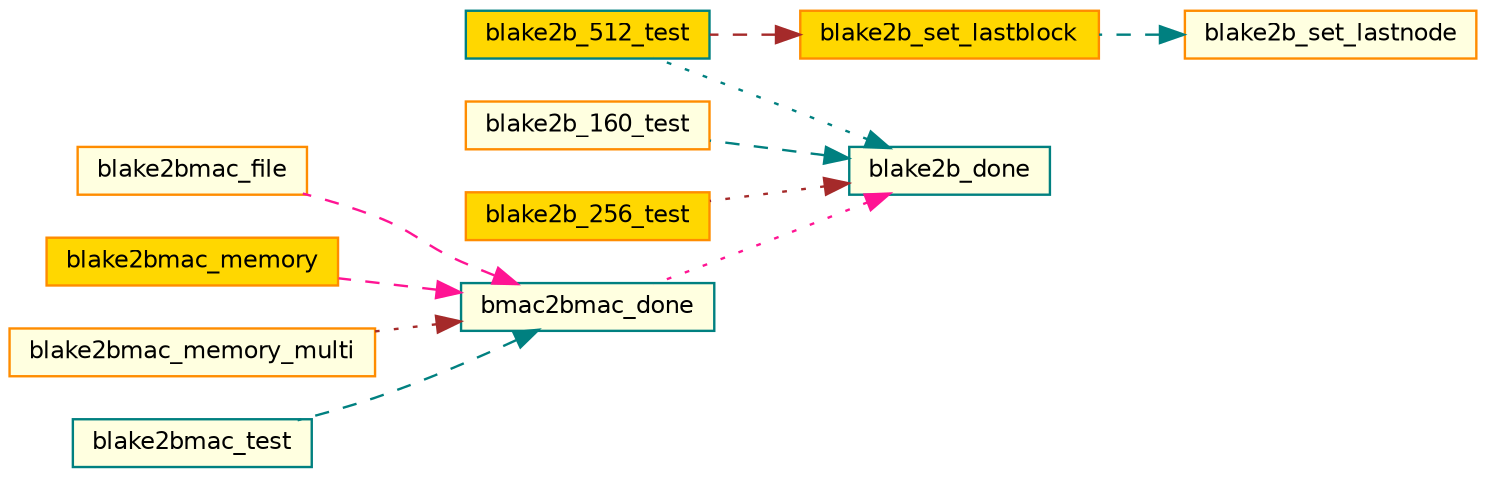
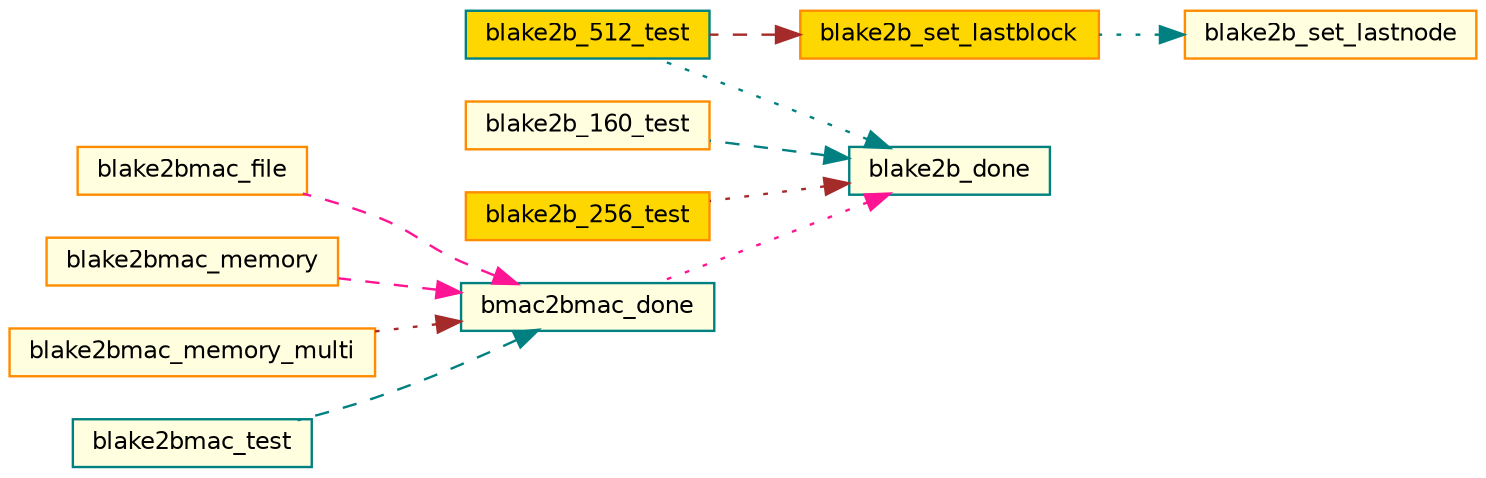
edge "blake2b_set_lastblock" -> "blake2b_set_lastnode": style dashed -> dotted
node "blake2bmac_memory": fillcolor gold -> lightyellow
